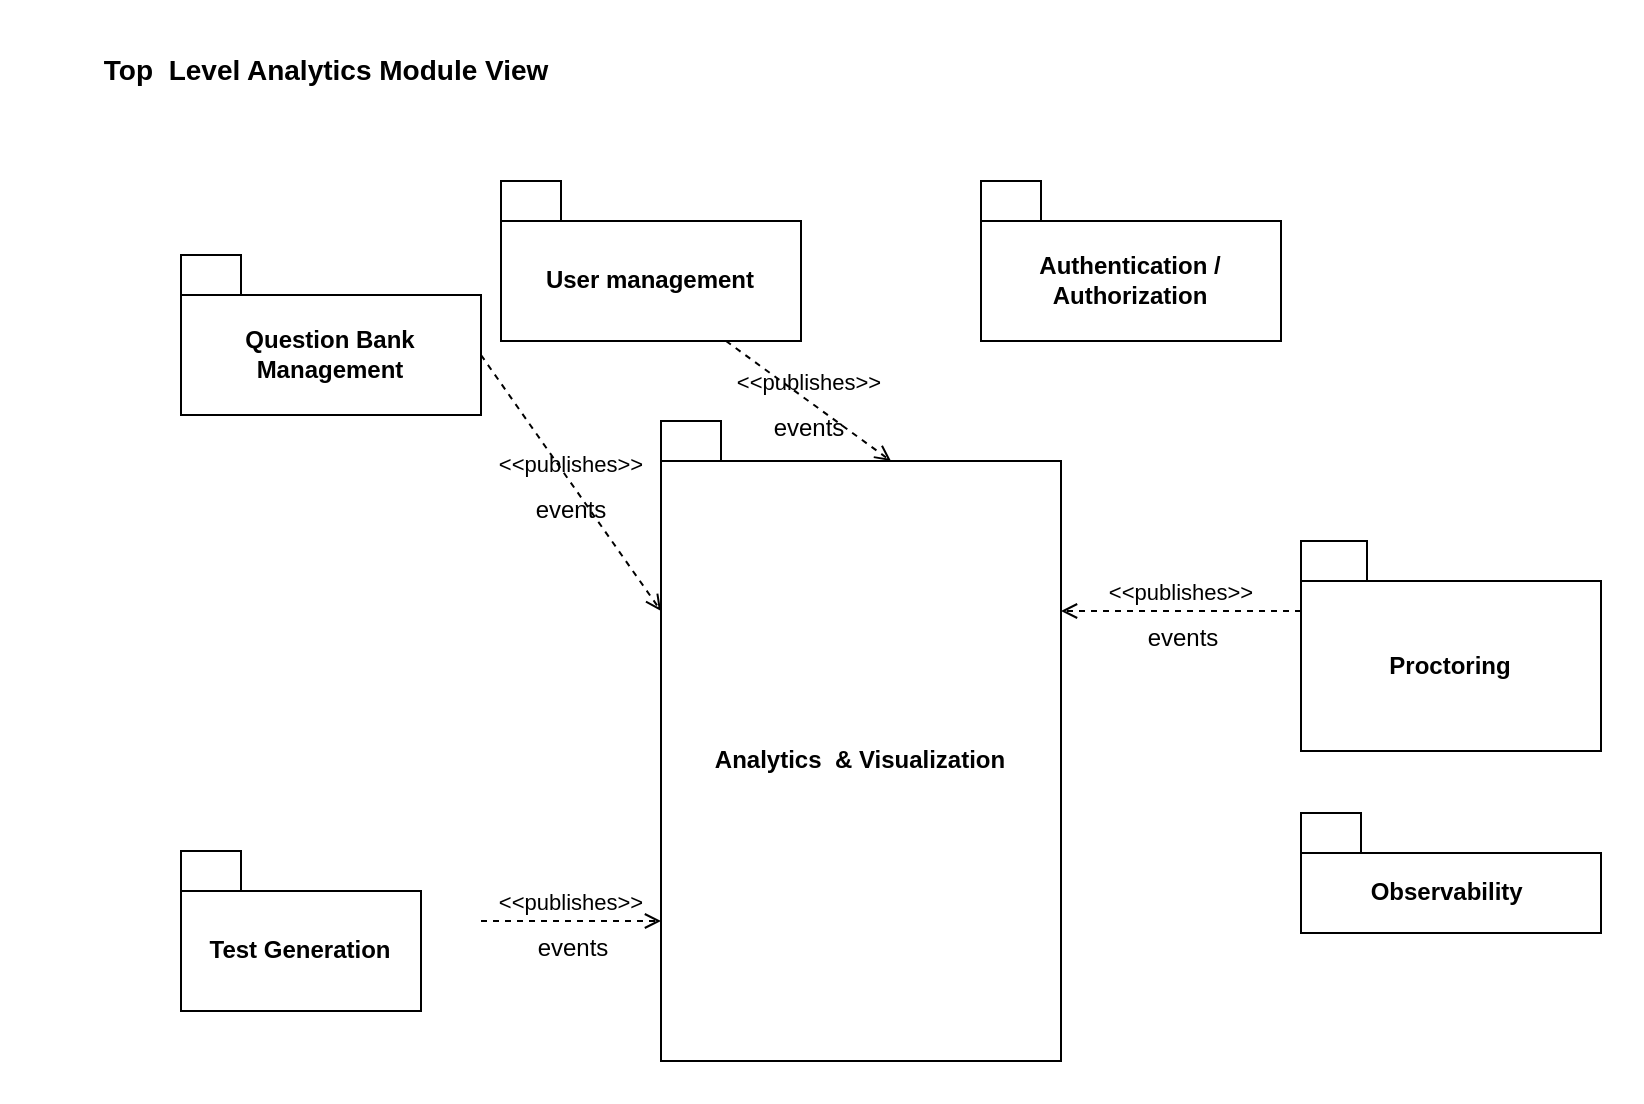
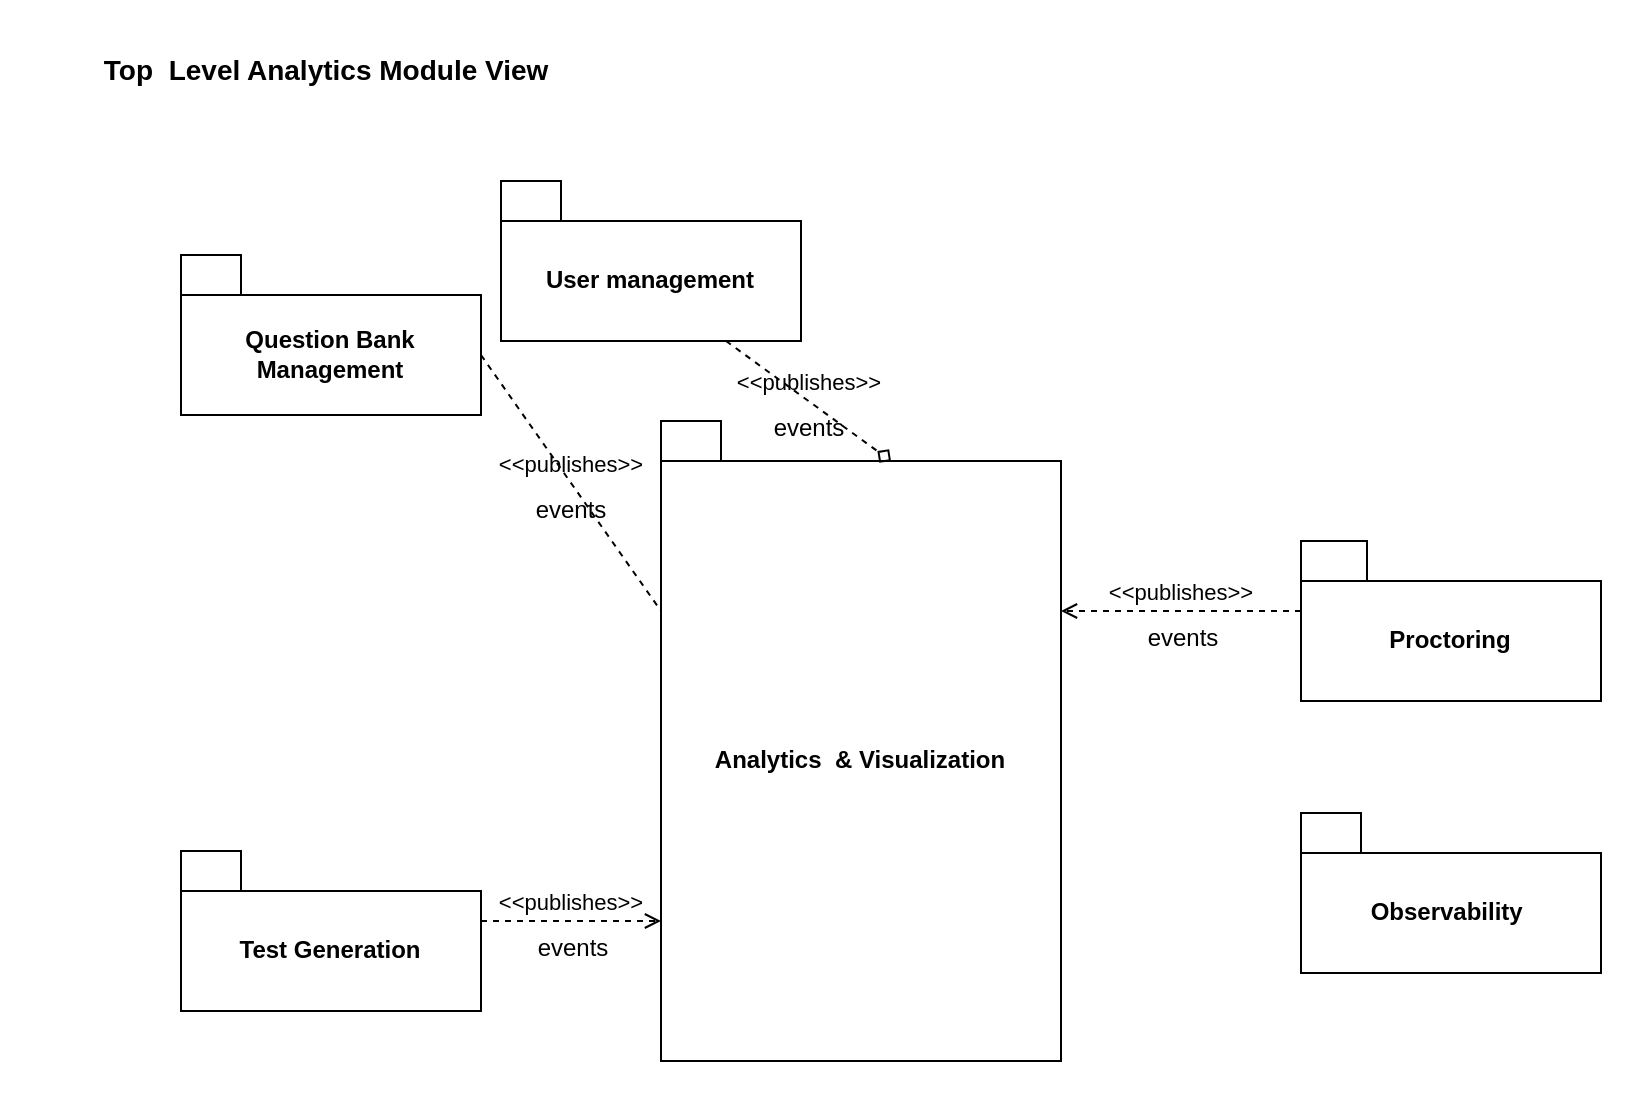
node "Authentication / Authorization": removed
edge "User management" -> "Analytics & Visualization": arrowhead open -> diamond
edge "Question Bank Management" -> "Analytics & Visualization": arrowhead open -> none
node "Proctoring": size 300x210 -> 300x160
node "Observability": size 300x120 -> 300x160
node "Test Generation": size 240x160 -> 300x160
